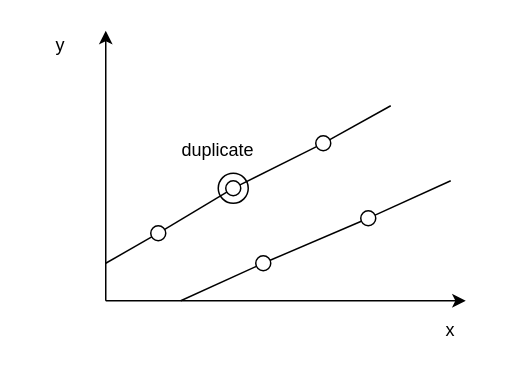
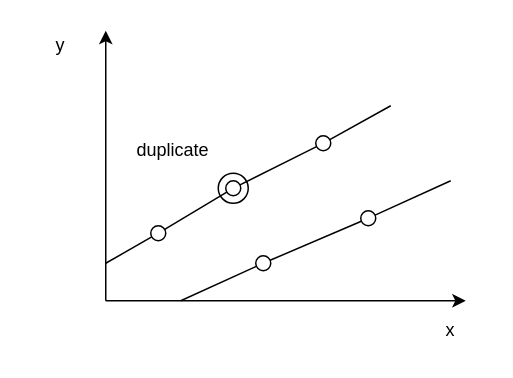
node "duplicate": moved (218, 151) -> (173, 151)
